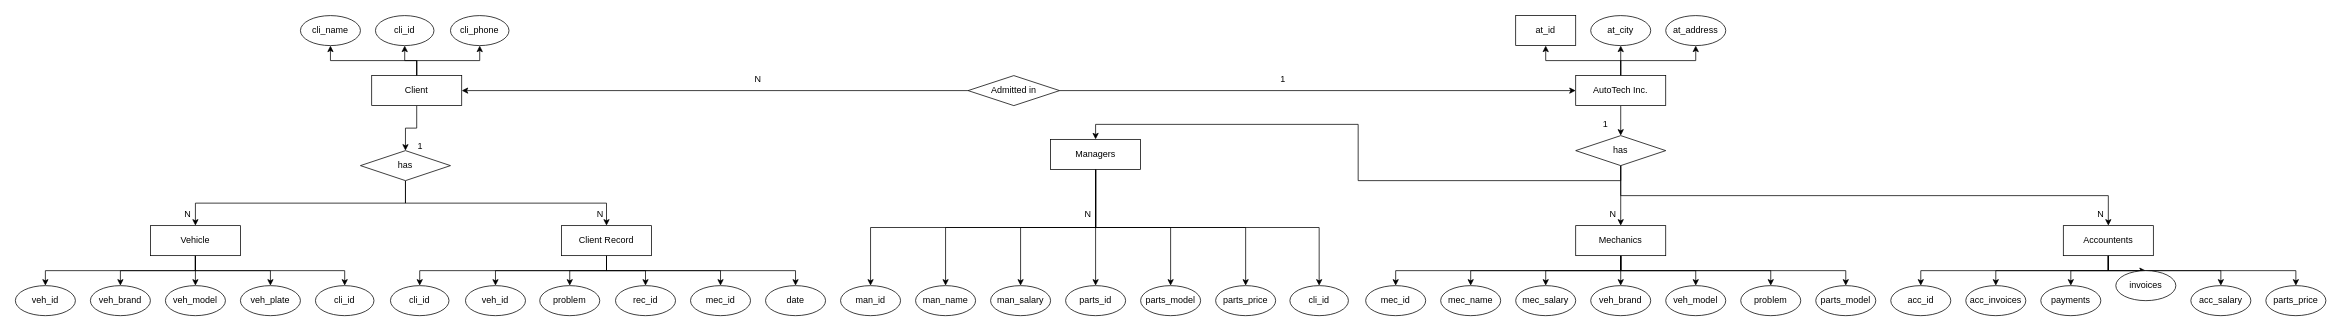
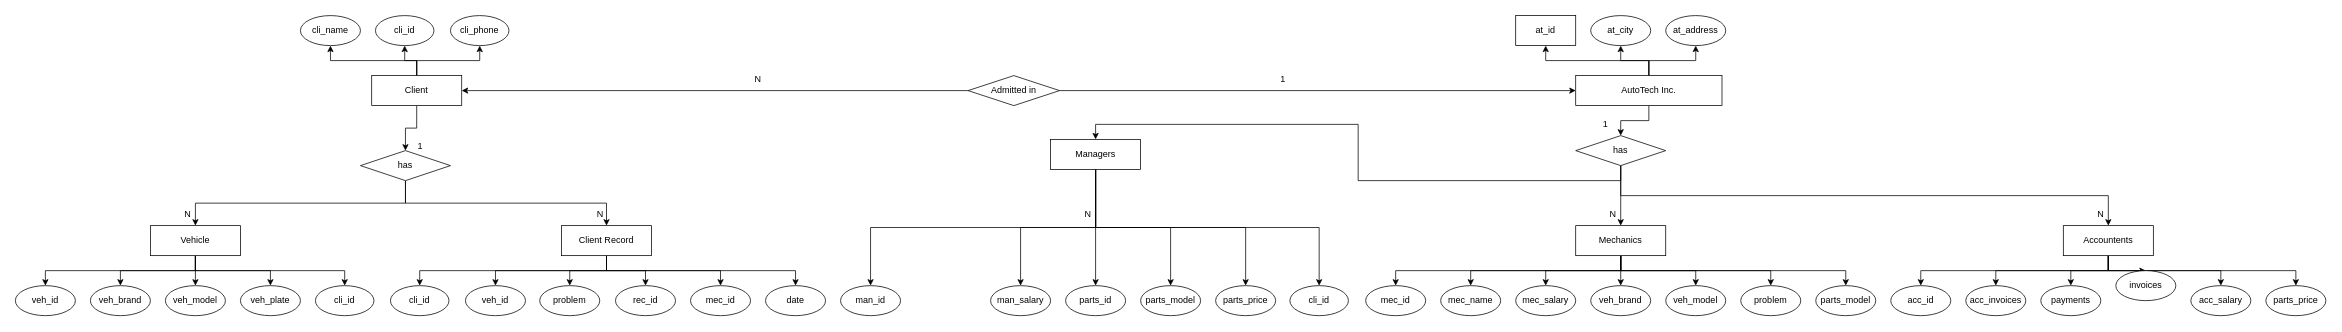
node "AutoTech Inc.": size 90x30 -> 146x30
edge "Managers" -> "man_name": removed
node "man_name": removed
